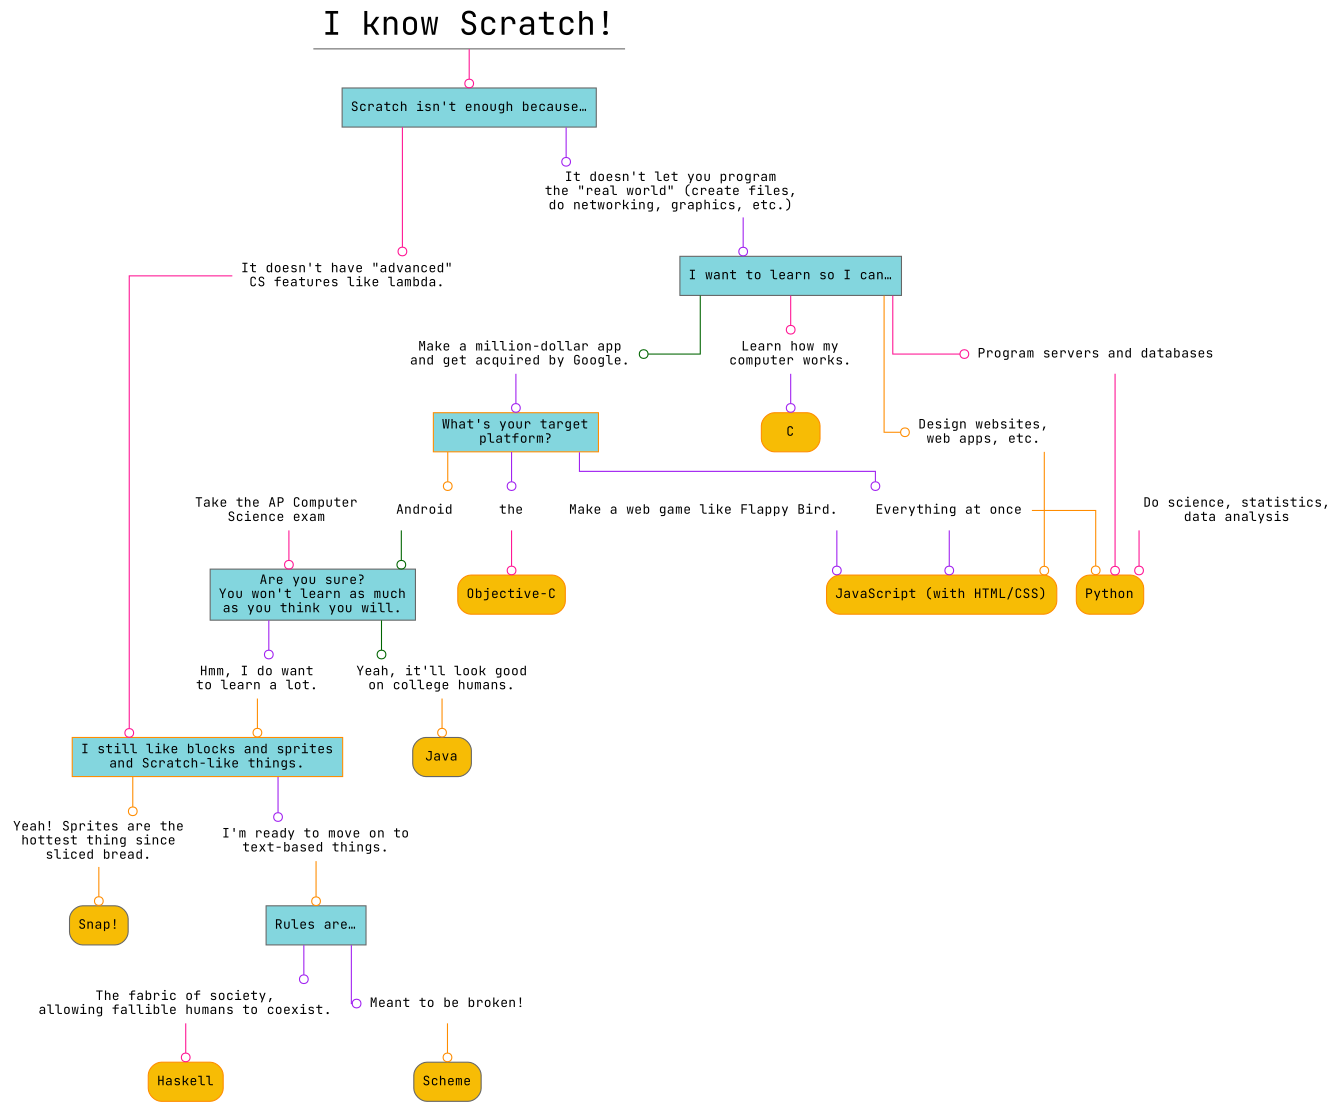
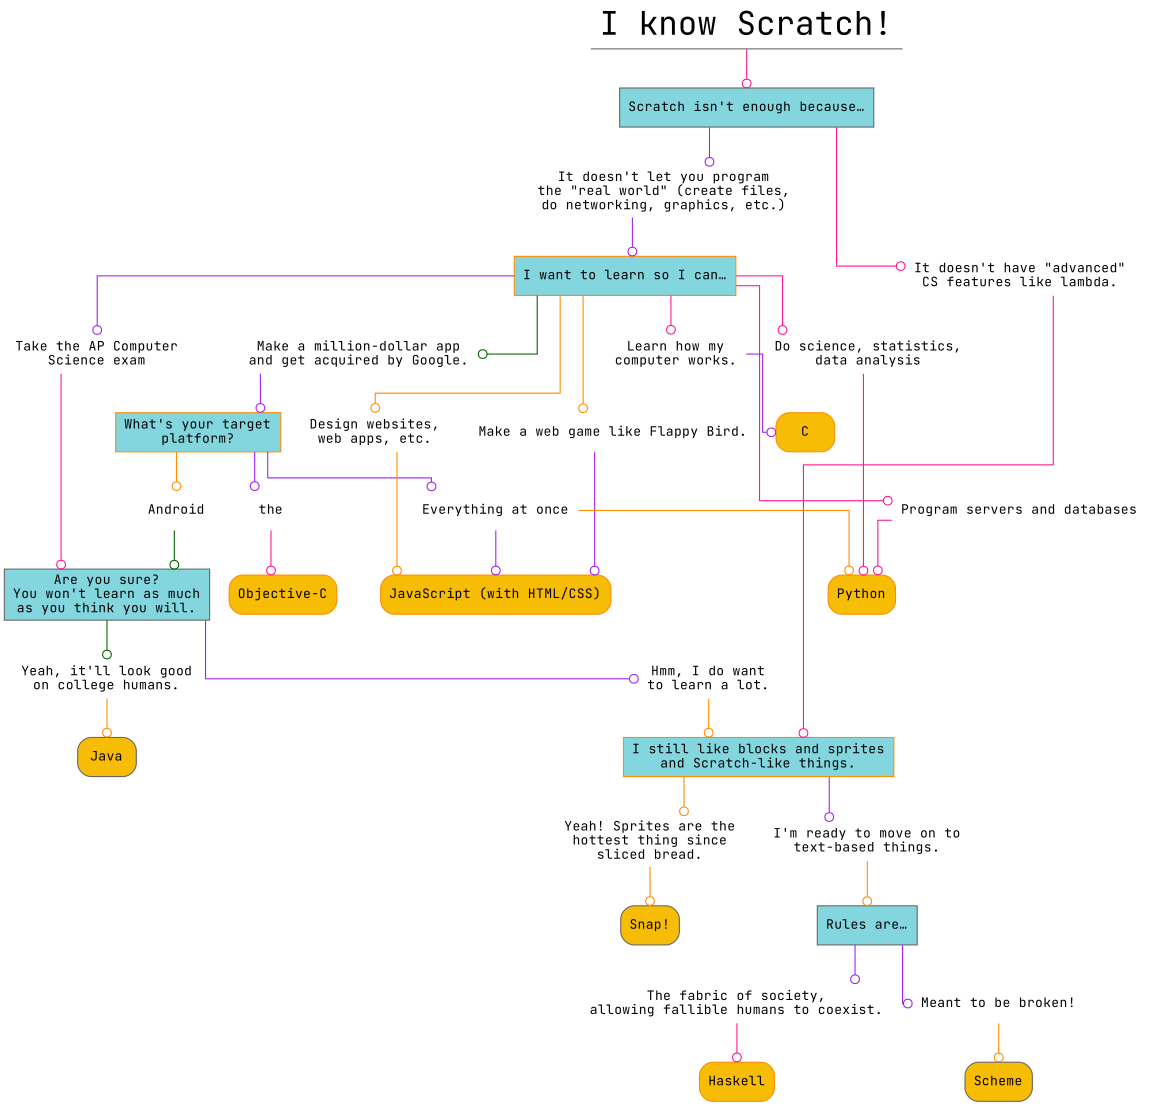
edge "I want to learn so I can…" -> "Take the AP Computer Science exam": added
node "I want to learn so I can…": color gray40 -> darkorange
edge "I want to learn so I can…" -> "Do science, statistics, data analysis": added
edge "I want to learn so I can…" -> "Make a web game like Flappy Bird.": added
